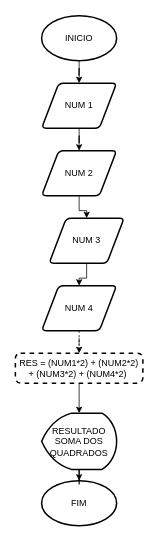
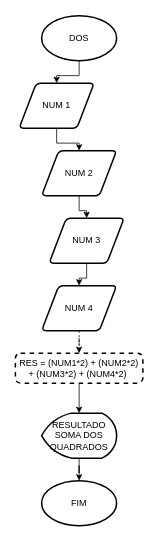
node "INICIO": label "INICIO" -> "DOS"
node "NUM 1": moved (79, 105) -> (57, 105)
node "RESULTADO SOMA DOS QUADRADOS": size 75x56 -> 75x45
